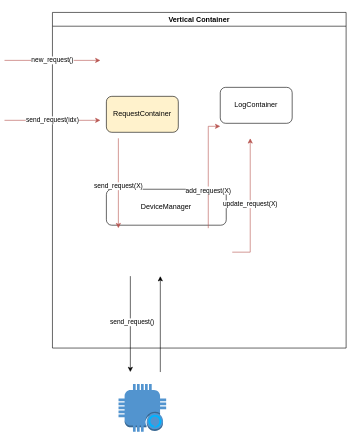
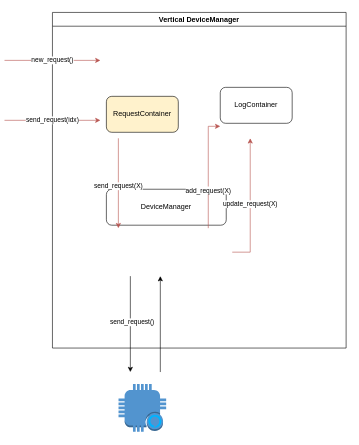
node "Vertical Container": label "Vertical Container" -> "Vertical DeviceManager"
